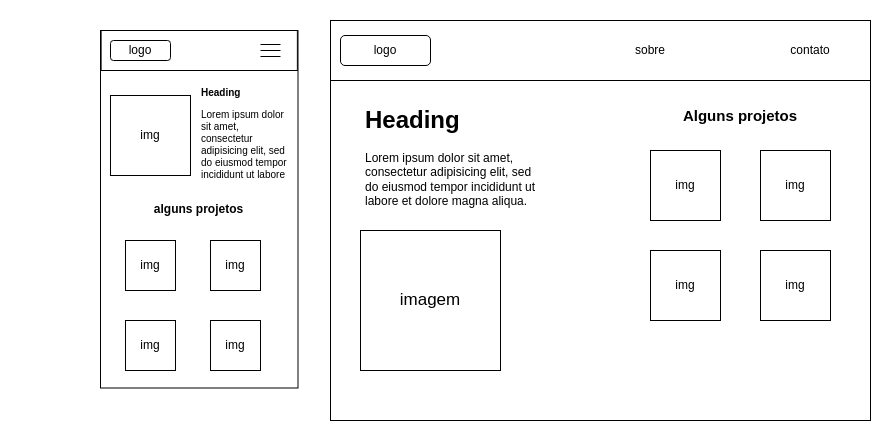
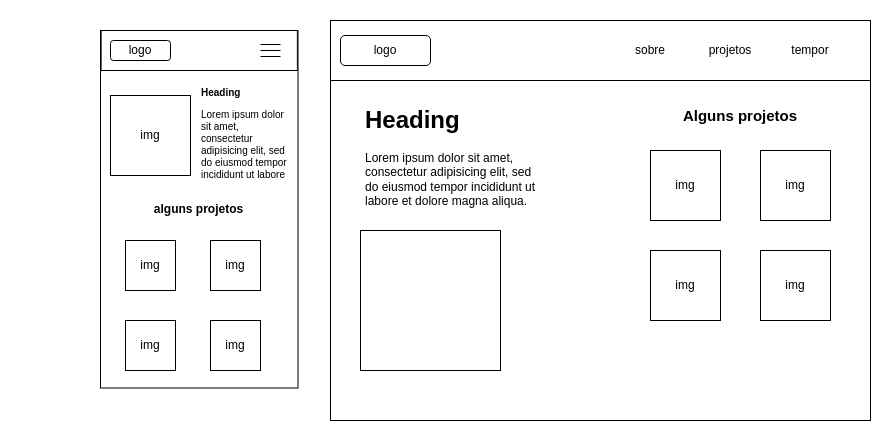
node "projetos": added
node "contato": label "contato" -> "tempor"
node "imagem": removed
